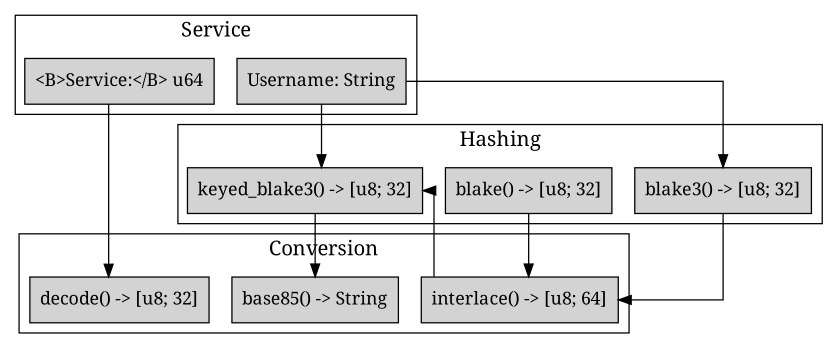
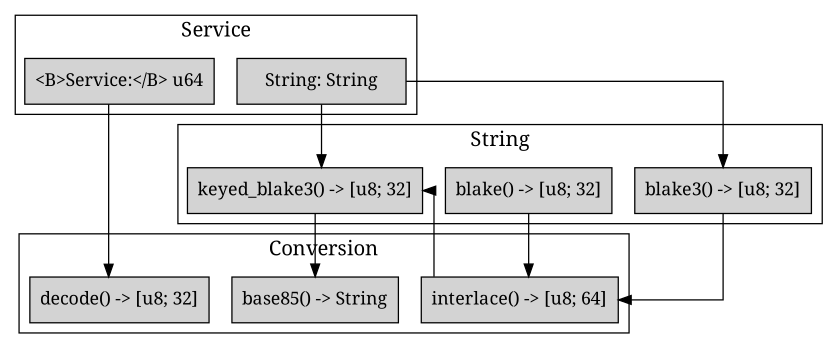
node "Username: String": label "Username: String" -> "String: String"
cluster "Hashing": label "Hashing" -> "String"
